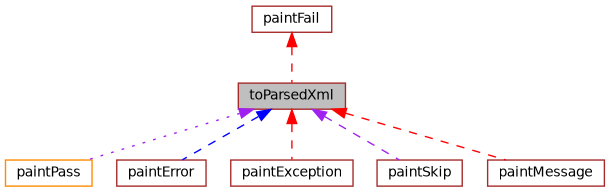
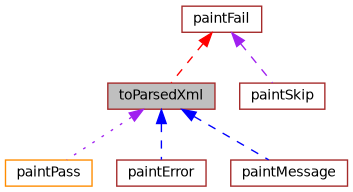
edge "paintMessage" -> "toParsedXml": color red -> blue
edge "paintSkip" -> "toParsedXml": now "paintSkip" -> "paintFail"
node "paintException": removed
